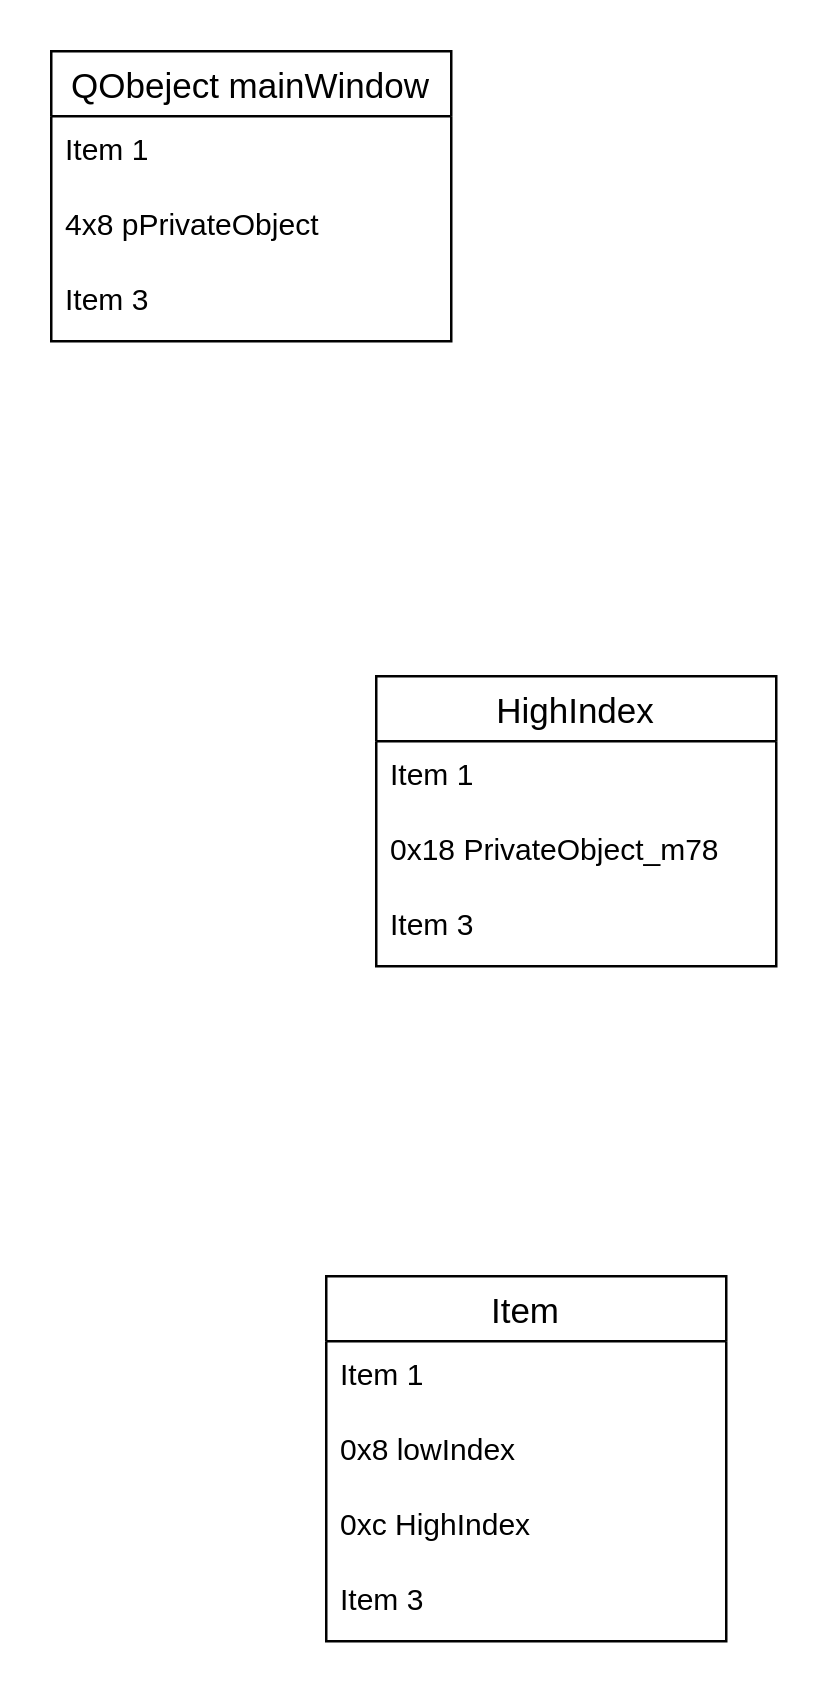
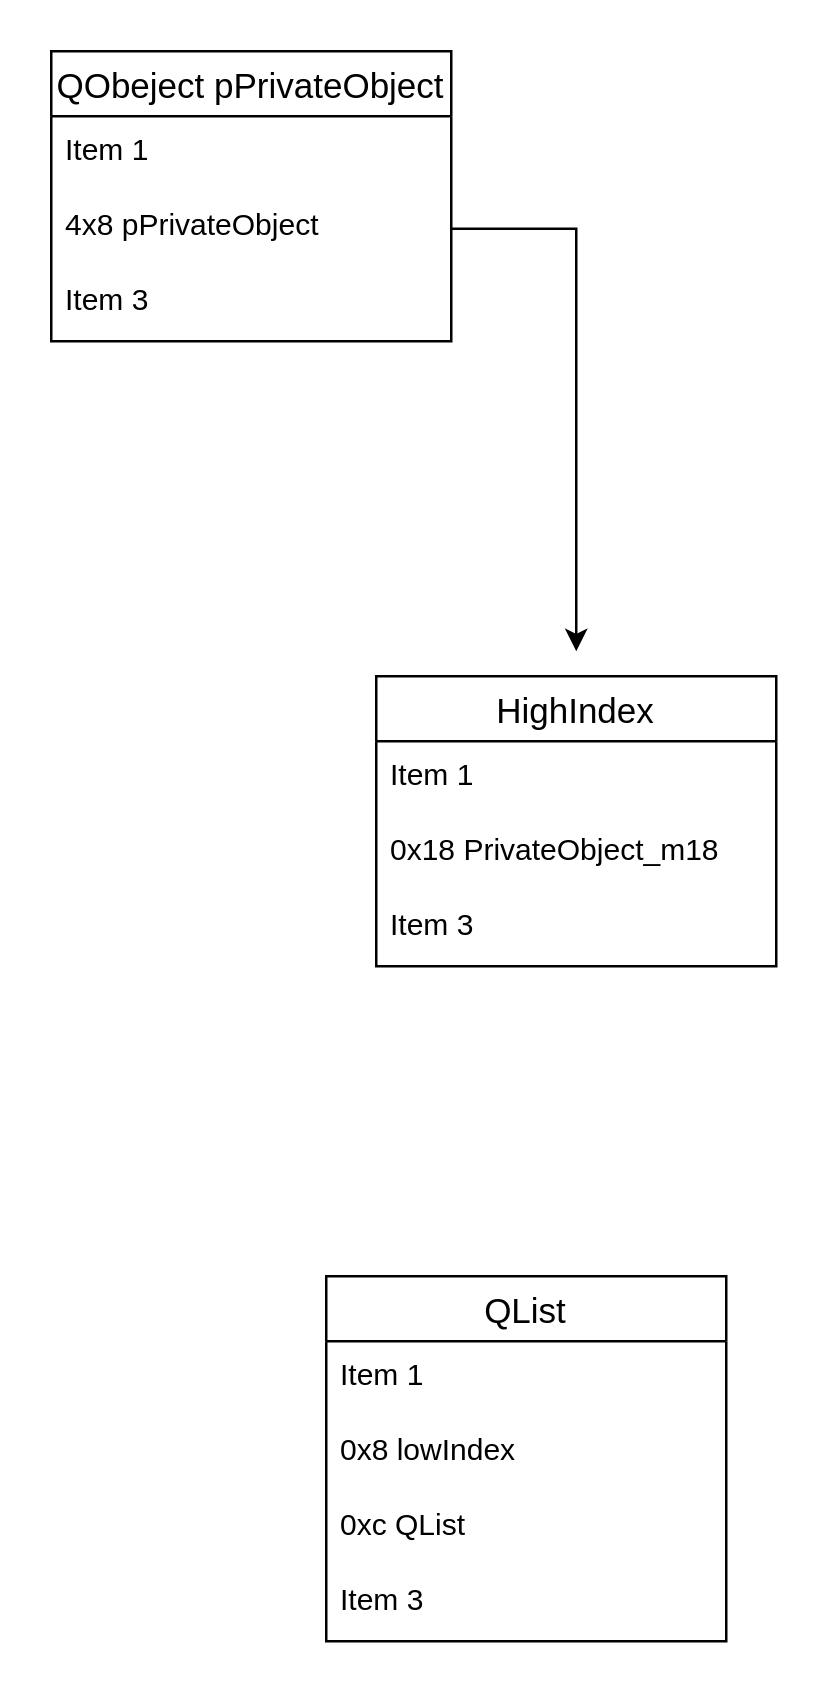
node "QObeject mainWindow": label "QObeject mainWindow" -> "QObeject pPrivateObject"
edge "4x8 pPrivateObject" -> "HighIndex": added
node "0x18 PrivateObject_m78": label "0x18 PrivateObject_m78" -> "0x18 PrivateObject_m18"
node "Item": label "Item" -> "QList"
node "0xc HighIndex": label "0xc HighIndex" -> "0xc QList"
